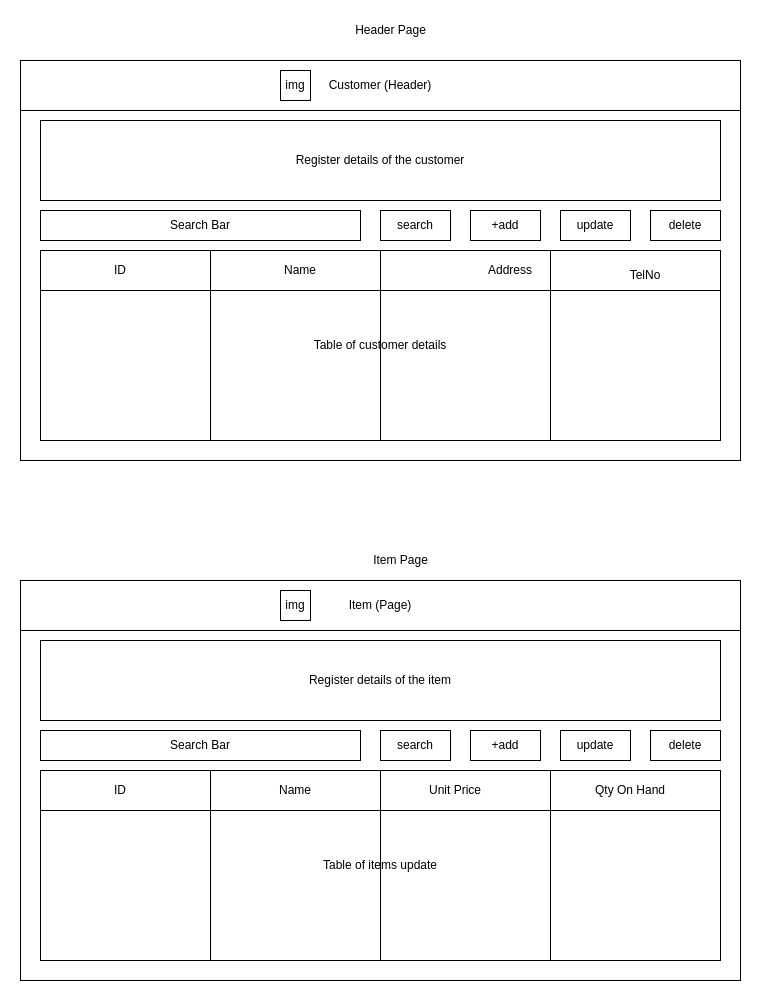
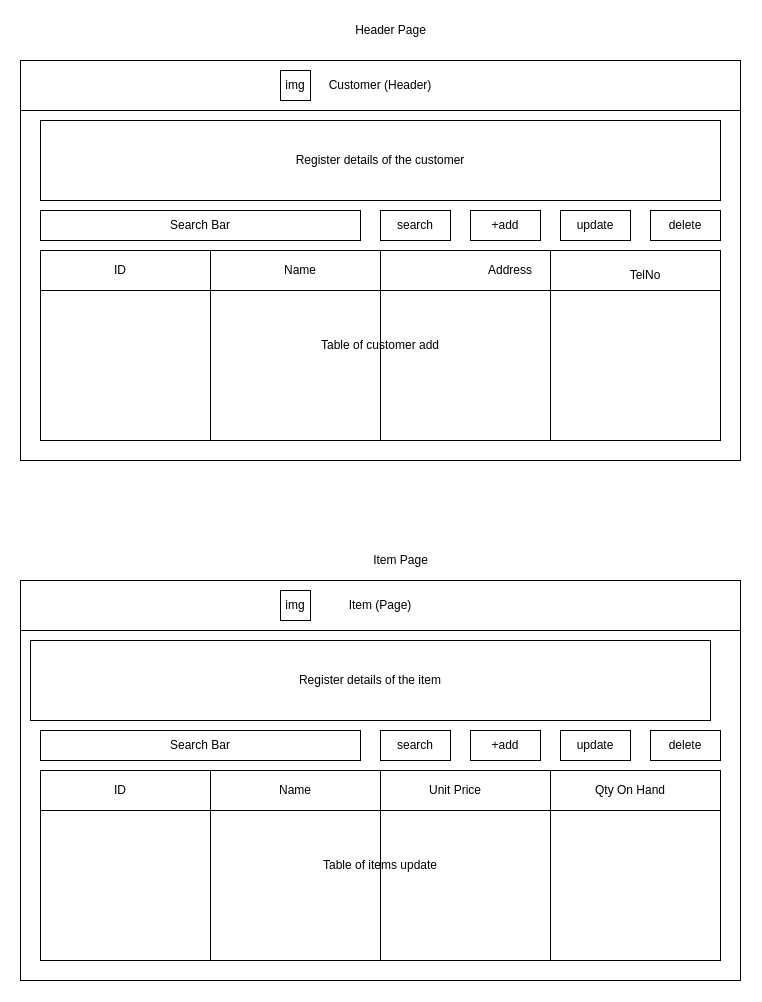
node "Table of customer details": label "Table of customer details" -> "Table of customer add"
node "Register details of the item": moved (381, 681) -> (371, 681)
